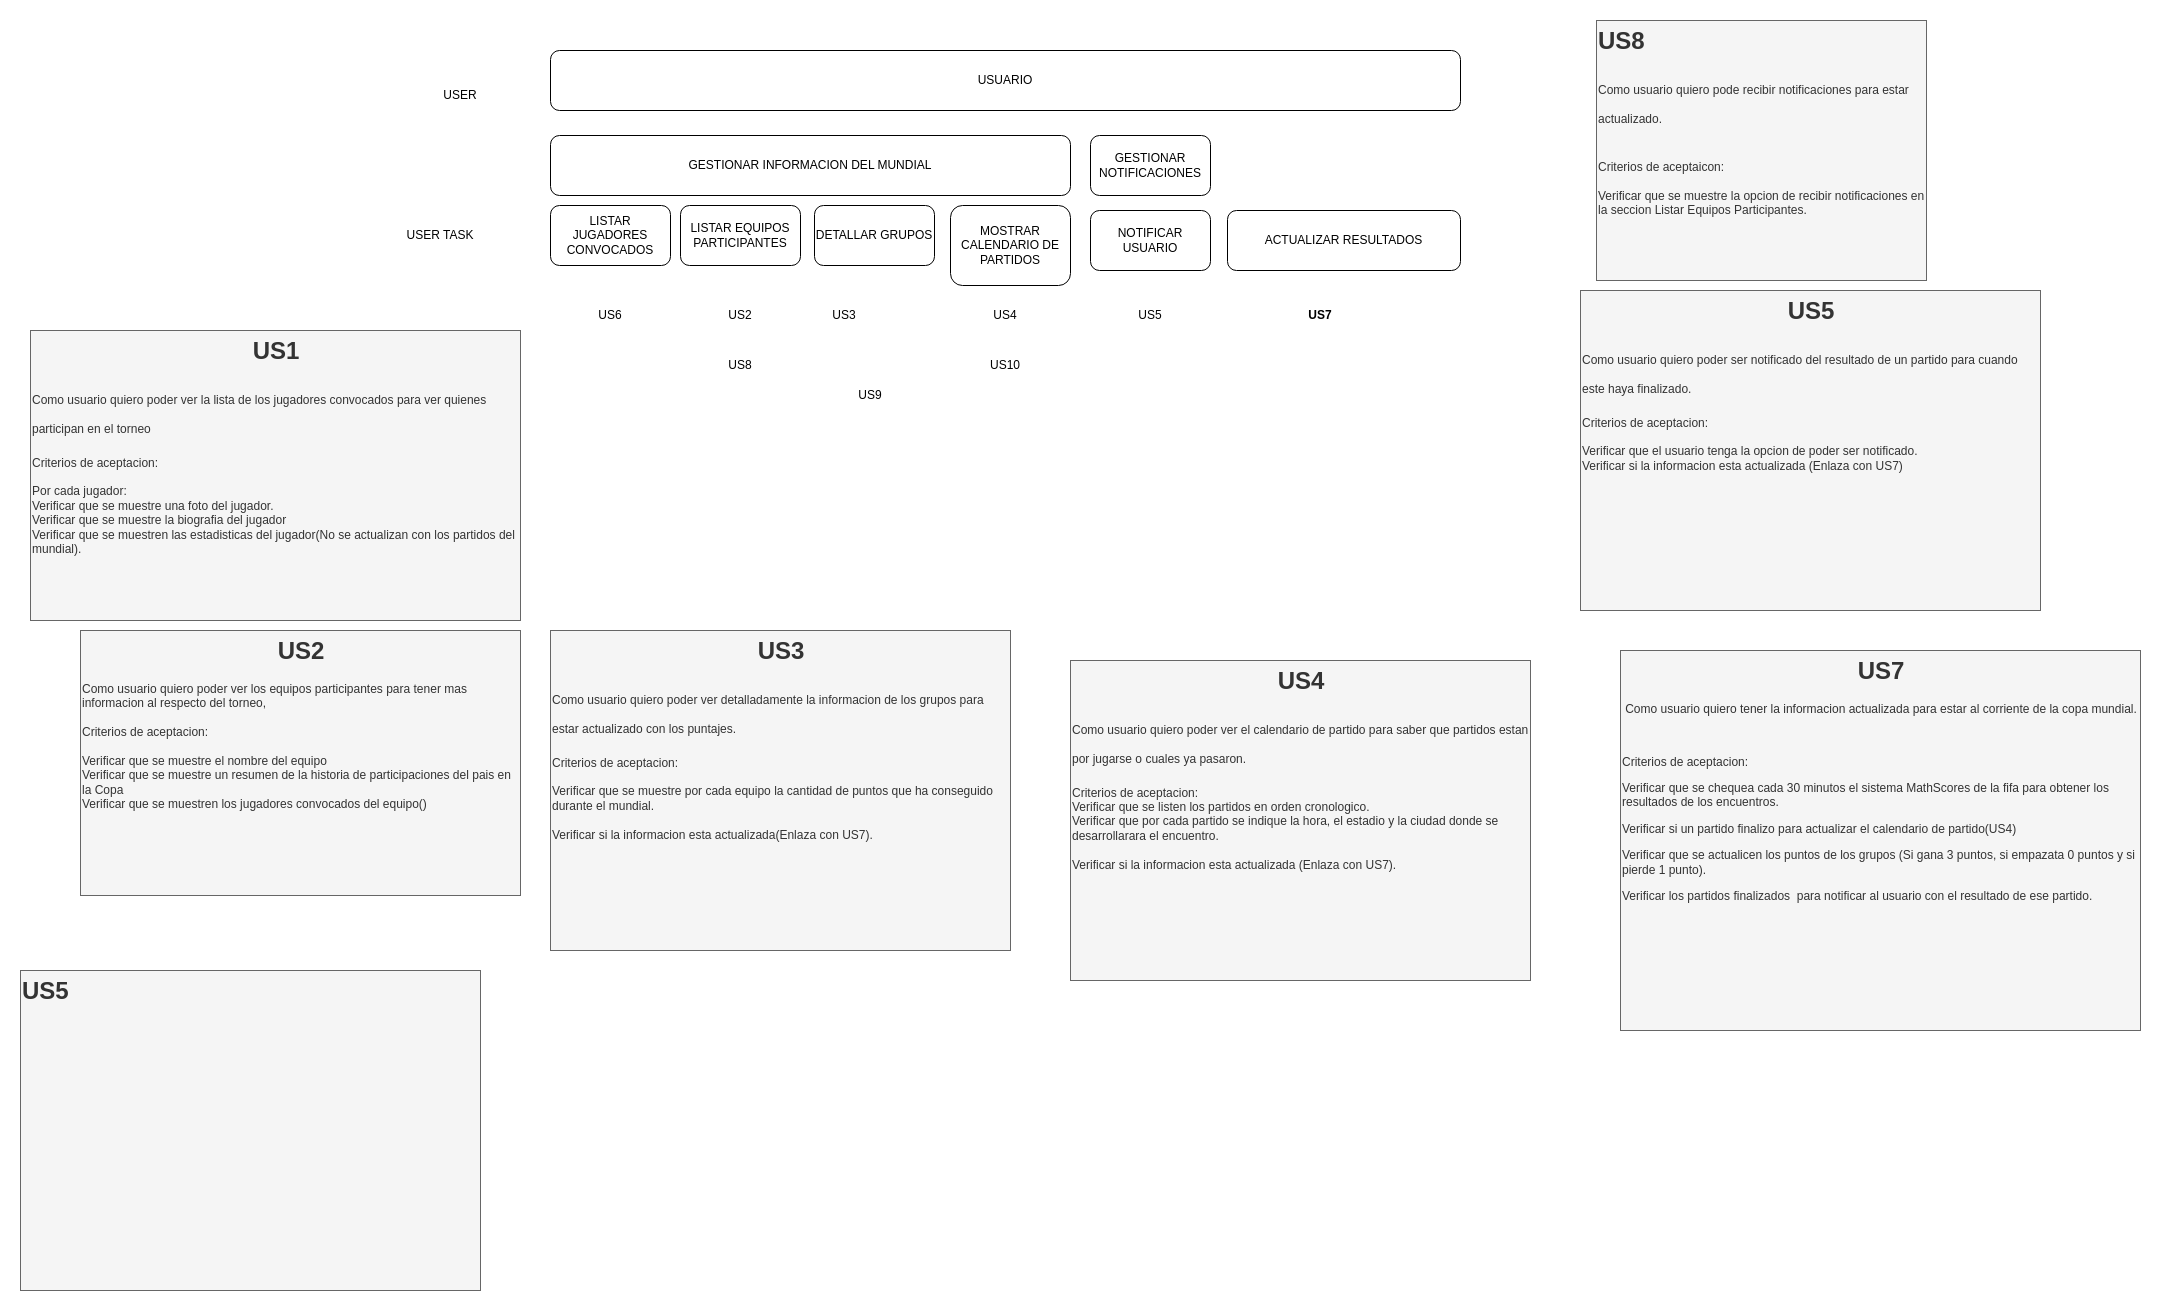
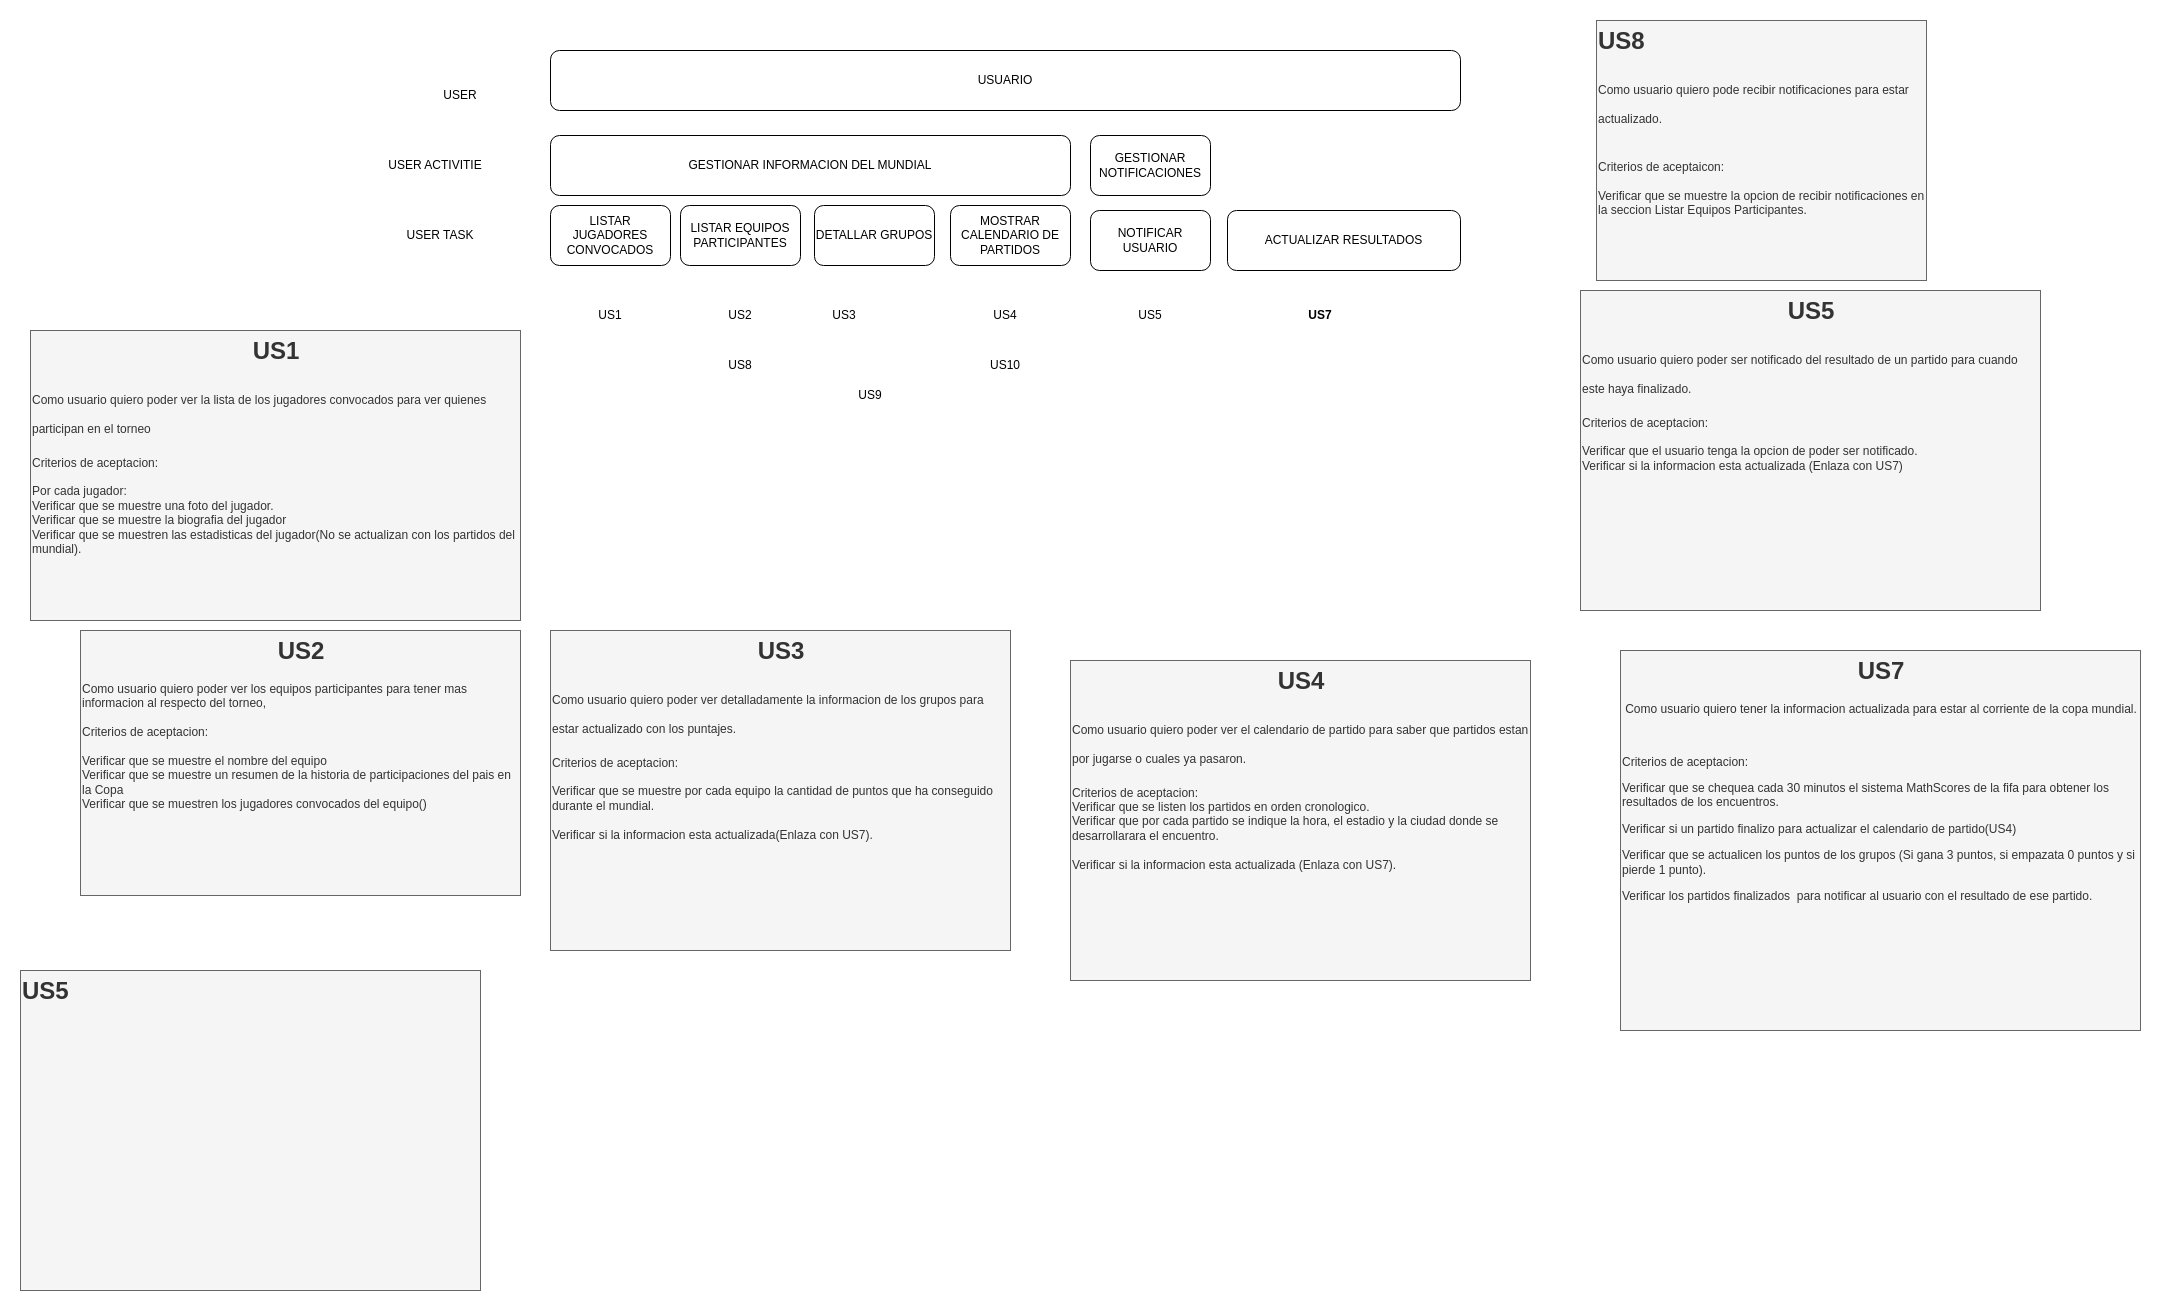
node "USER ACTIVITIE": added
node "MOSTRAR CALENDARIO DE PARTIDOS": size 120x80 -> 120x60
node "US6": label "US6" -> "US1"
